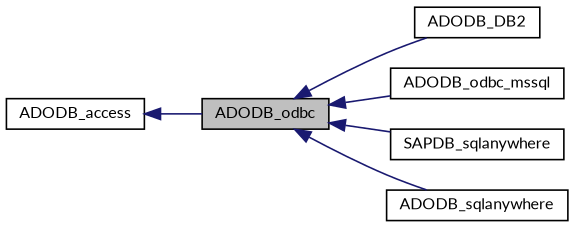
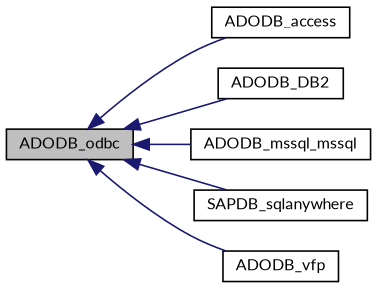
node "ADODB_odbc_mssql": label "ADODB_odbc_mssql" -> "ADODB_mssql_mssql"
edge "ADODB_odbc" -> "ADODB_access": reversed
node "ADODB_sqlanywhere": label "ADODB_sqlanywhere" -> "ADODB_vfp"
